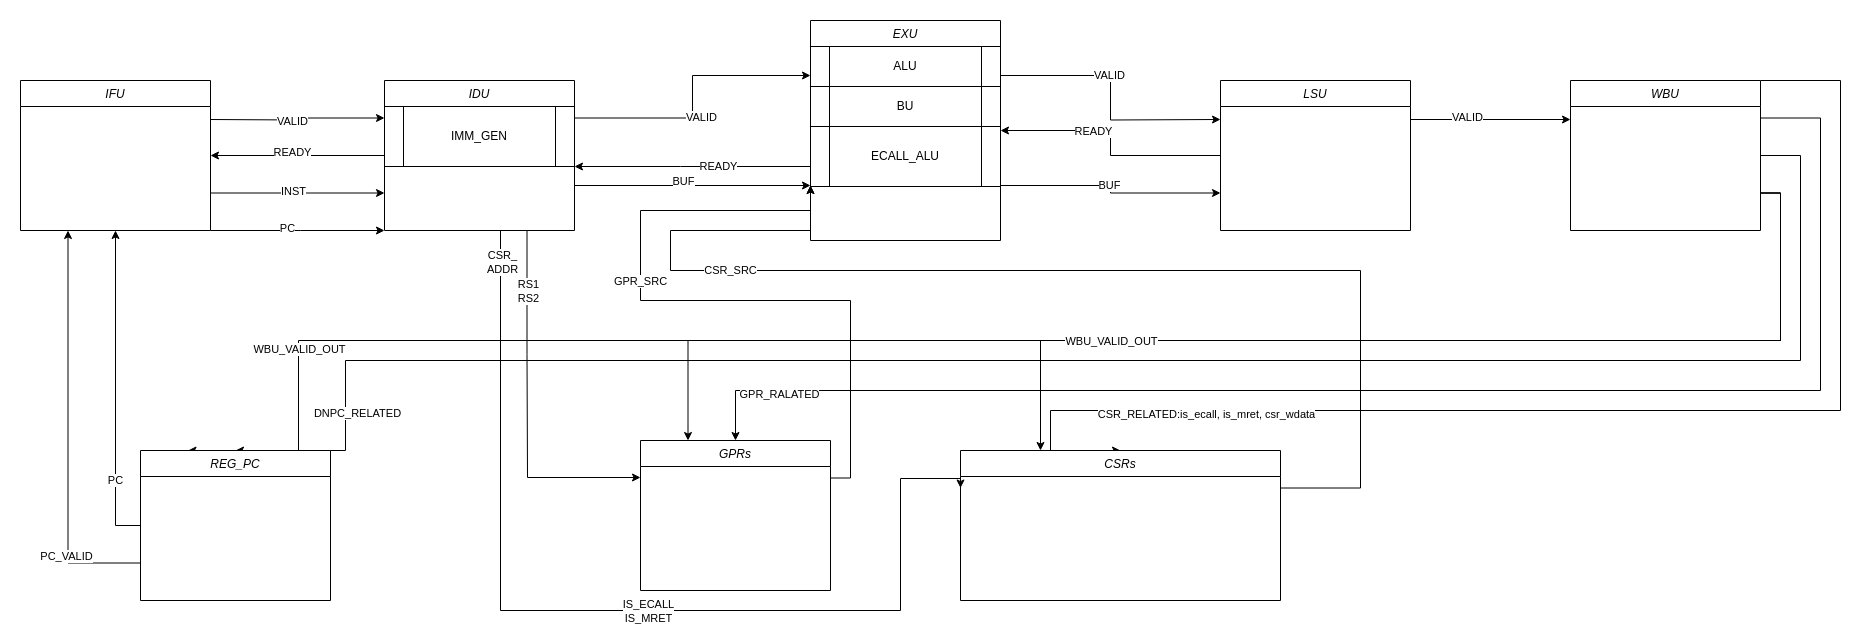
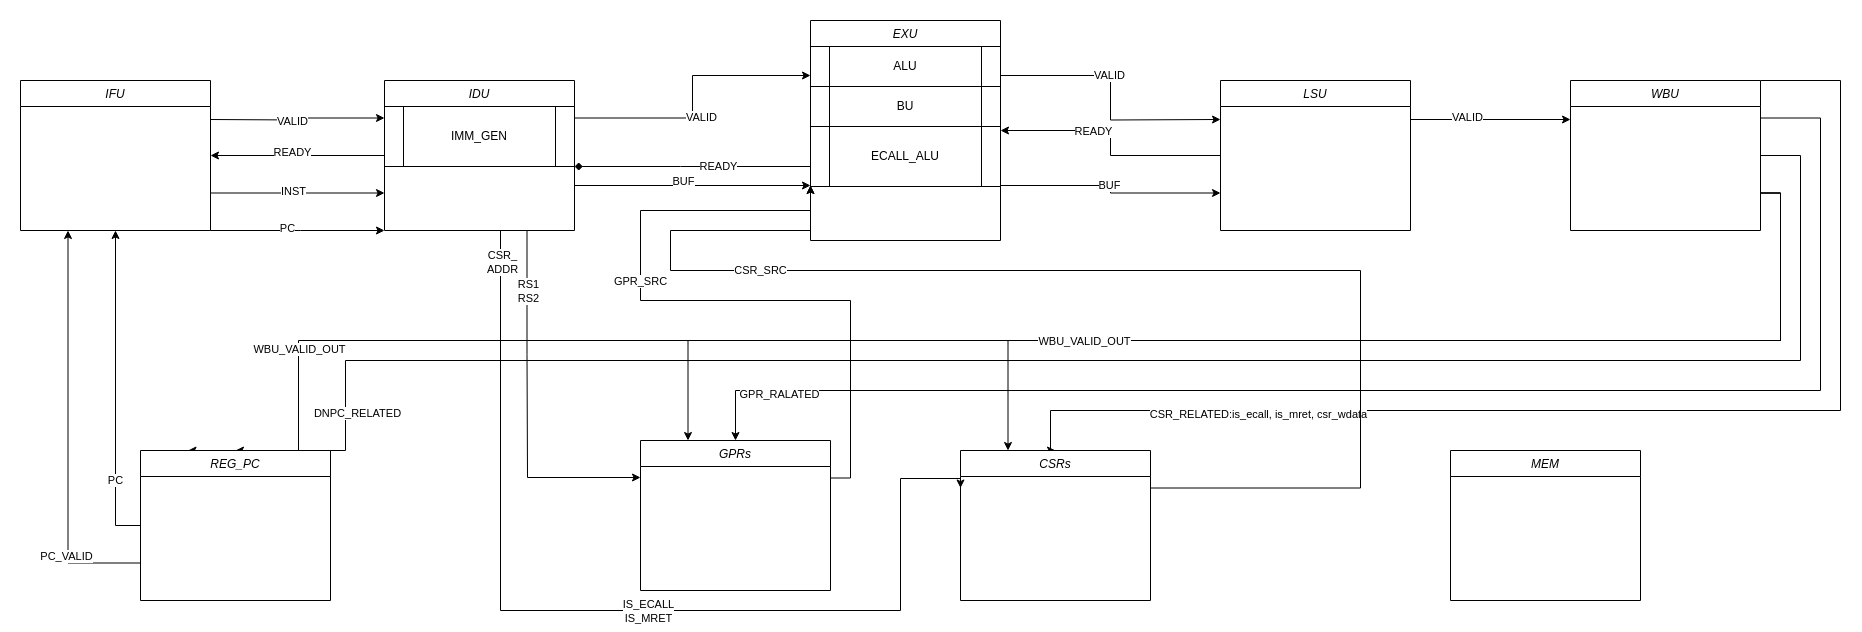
edge "BU" -> "IMM_GEN": arrowhead classic -> diamond
node "CSRs": size 320x150 -> 190x150
node "MEM": added
